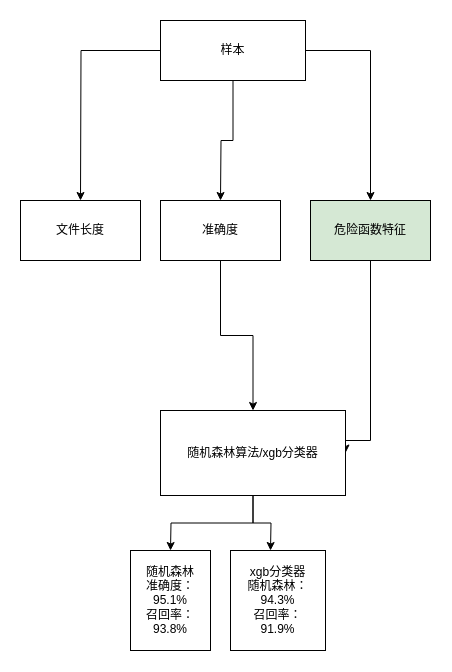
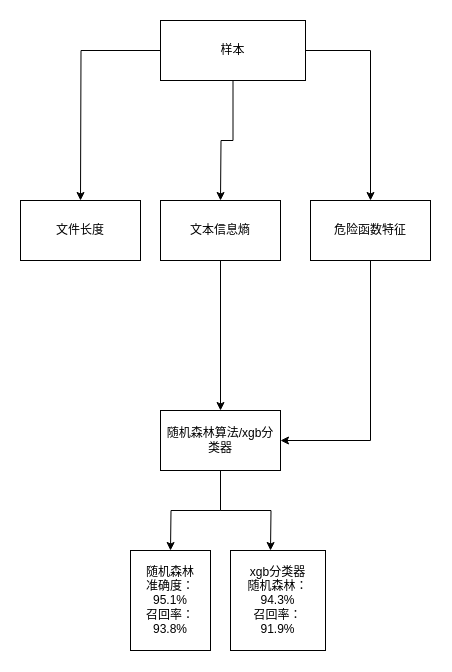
node "准确度": label "准确度" -> "文本信息熵"
node "危险函数特征": fillcolor #d5e8d4 -> #ffffff
node "随机森林算法/xgb分类器": size 185x85 -> 120x60
